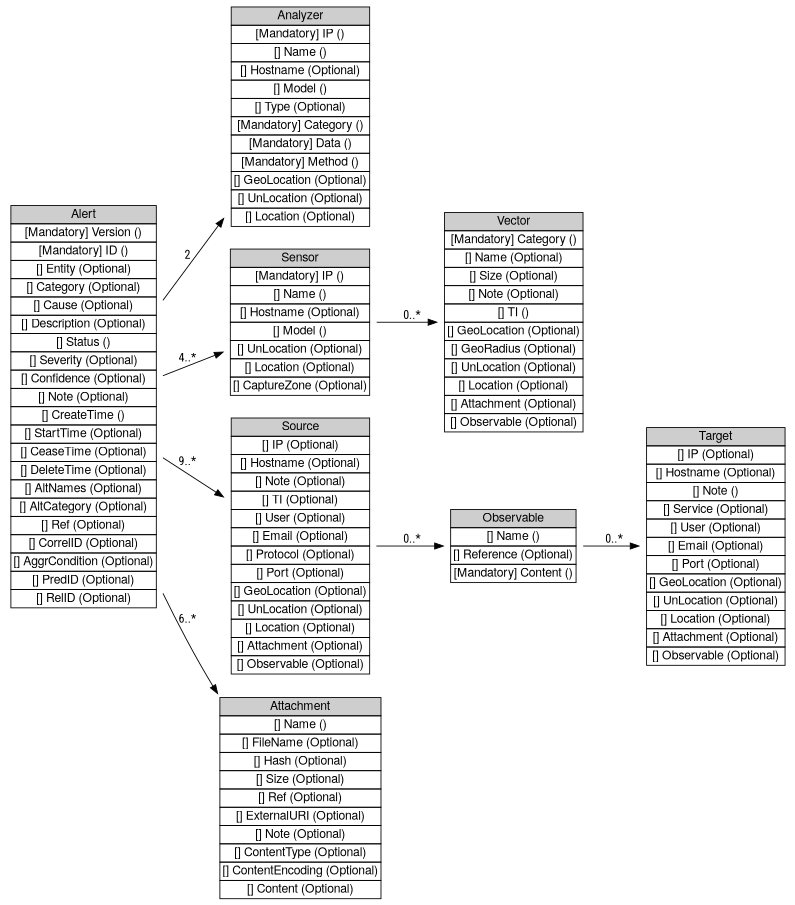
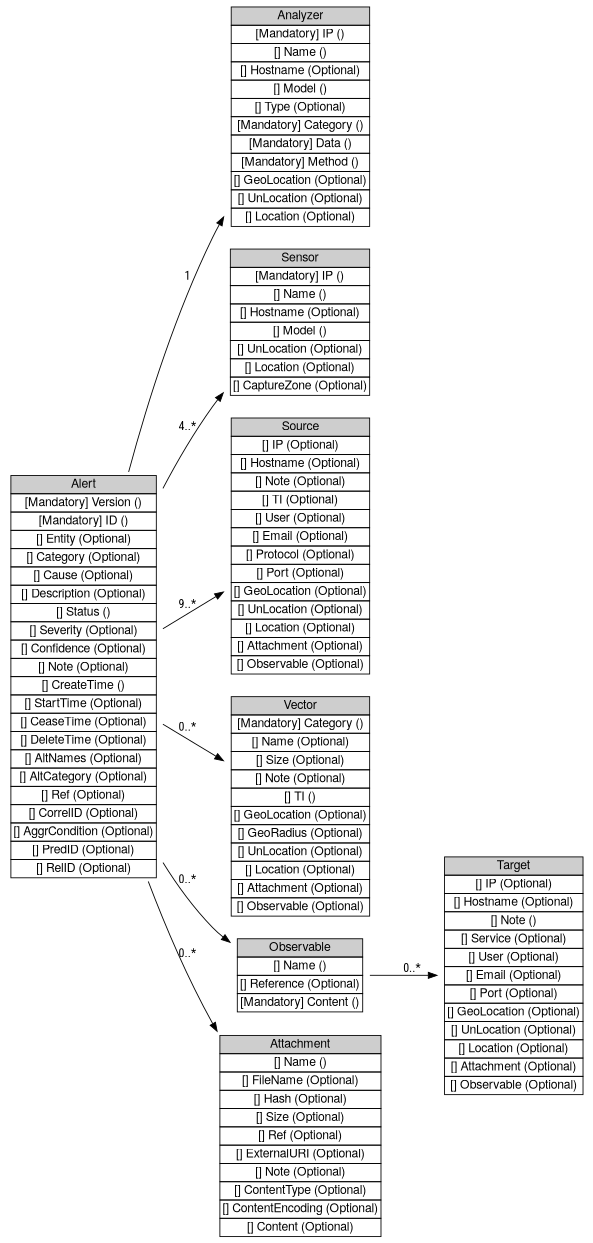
edge "Alert" -> "Analyzer": label "2" -> "1"
edge "Sensor" -> "Vector": now "Alert" -> "Vector"
edge "Source" -> "Observable": now "Alert" -> "Observable"
edge "Alert" -> "Attachment": label "6..*" -> "0..*"
